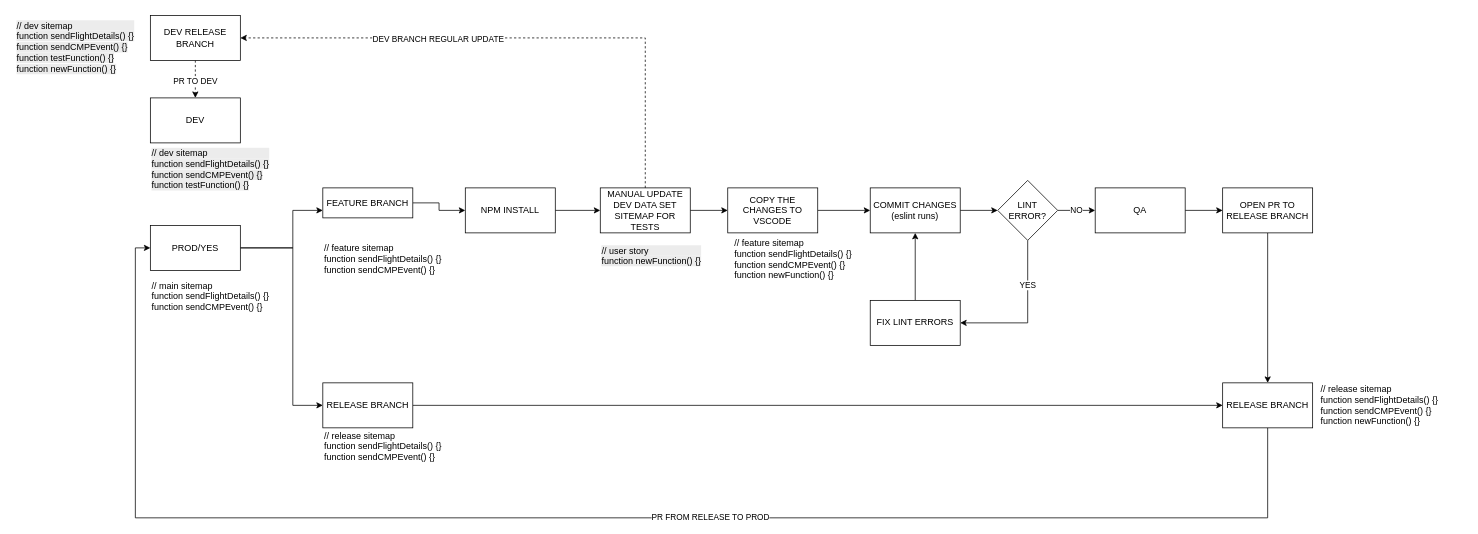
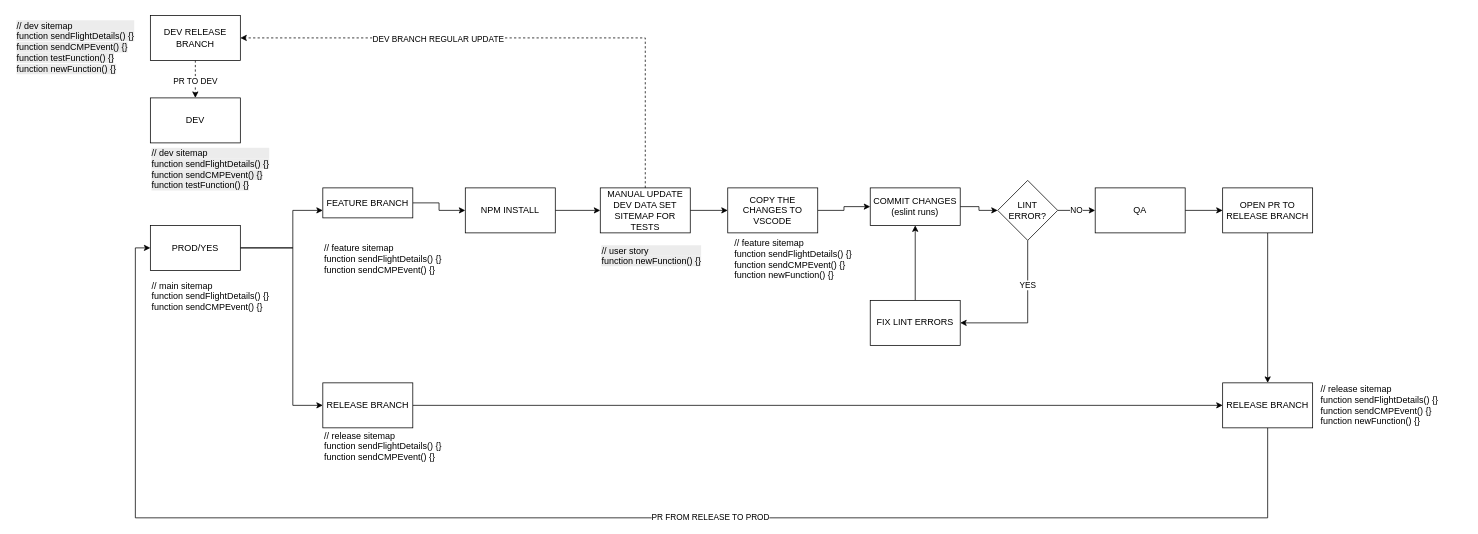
node "COMMIT CHANGES (eslint runs)": size 90x45 -> 90x38
